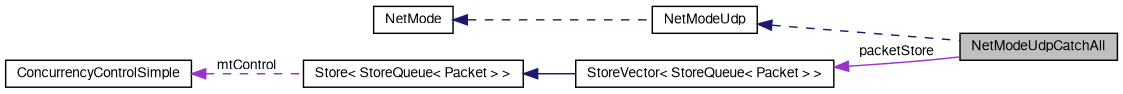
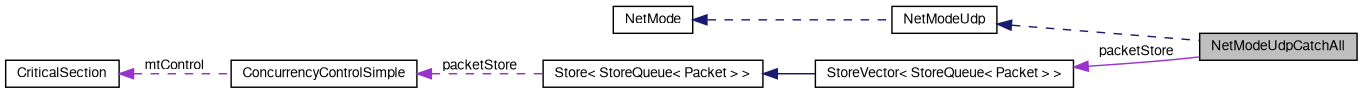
edge "Store< StoreQueue< Packet > >" -> "ConcurrencyControlSimple": label "mtControl" -> "packetStore"
node "CriticalSection": added
